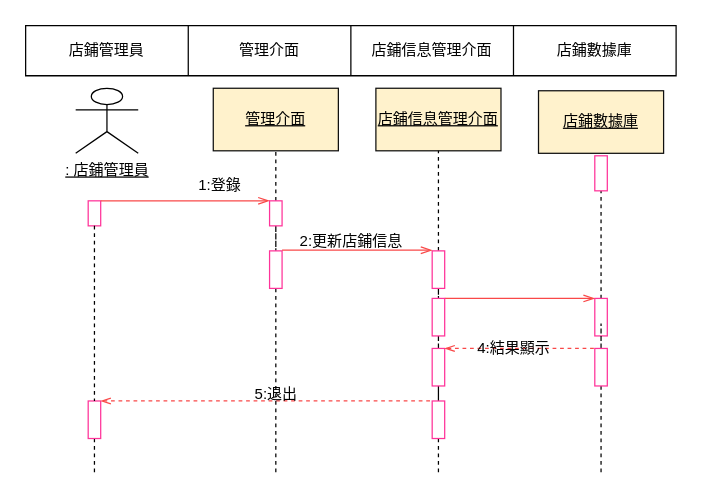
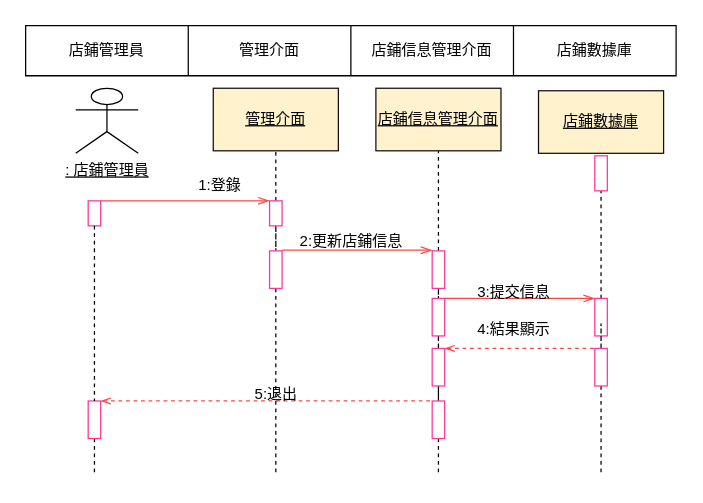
node "3:提交信息": added
node "4:結果顯示": moved (513, 348) -> (513, 329)
